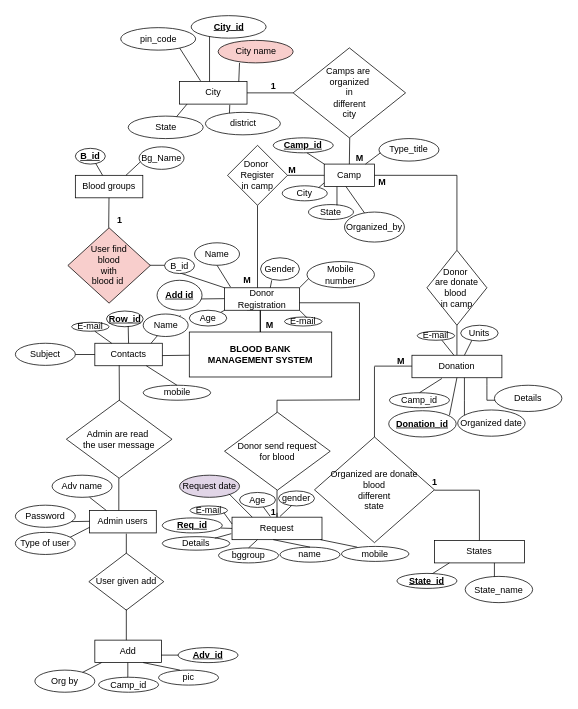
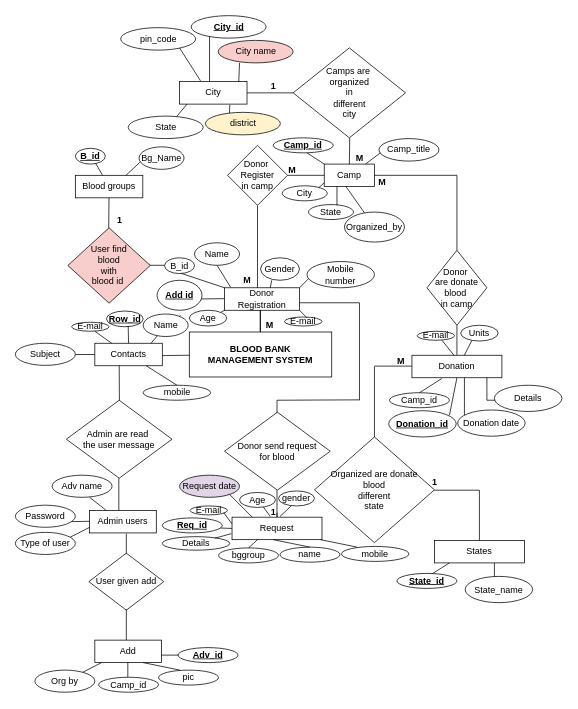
node "district": fillcolor #ffffff -> #fff2cc
node "Type_title": label "Type_title" -> "Camp_title"
node "Organized date": label "Organized date" -> "Donation date"
